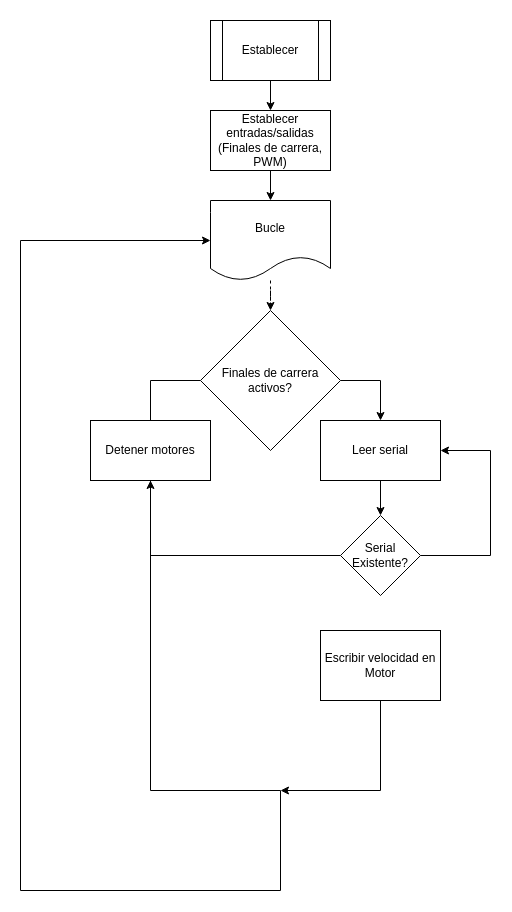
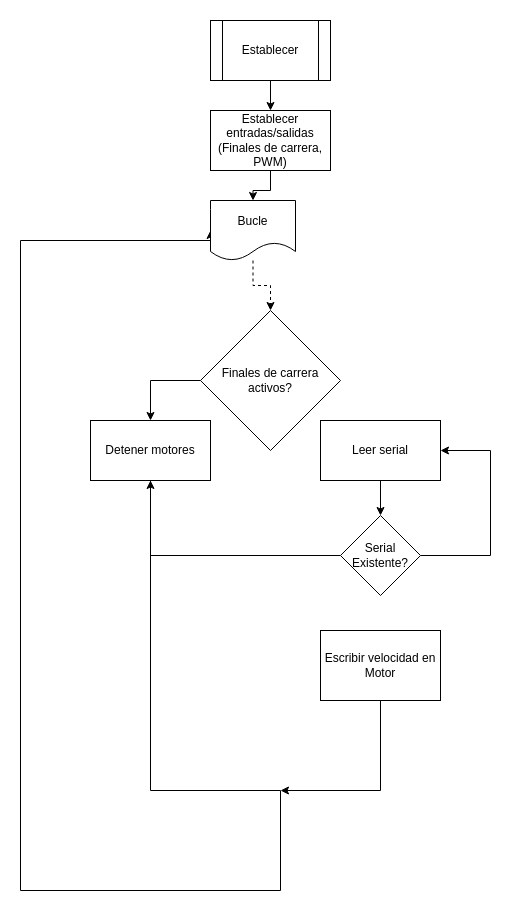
node "Bucle": size 120x80 -> 85x60
edge "Finales de carrera activos?" -> "Leer serial": removed
edge "Finales de carrera activos?" -- "Detener motores": arrowhead none -> classic
